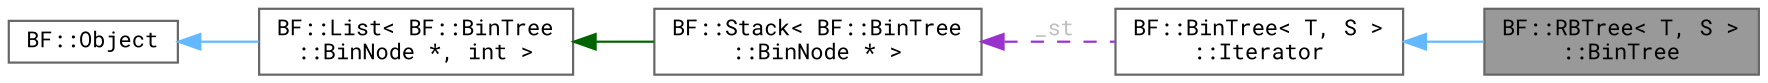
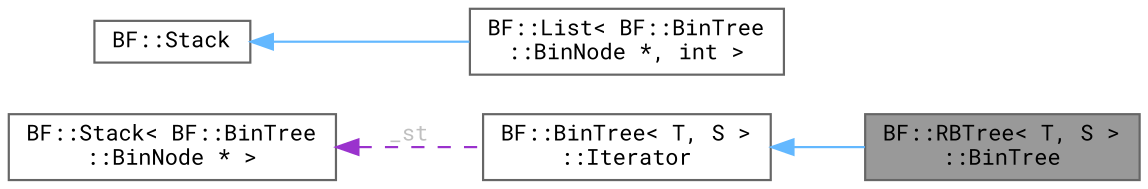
node "BF::Object": label "BF::Object" -> "BF::Stack"
edge "BF::Stack< BF::BinTree ::BinNode * >" -> "BF::List< BF::BinTree ::BinNode *, int >": removed
